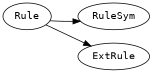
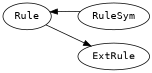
edge "Rule" -> "RuleSym": reversed
